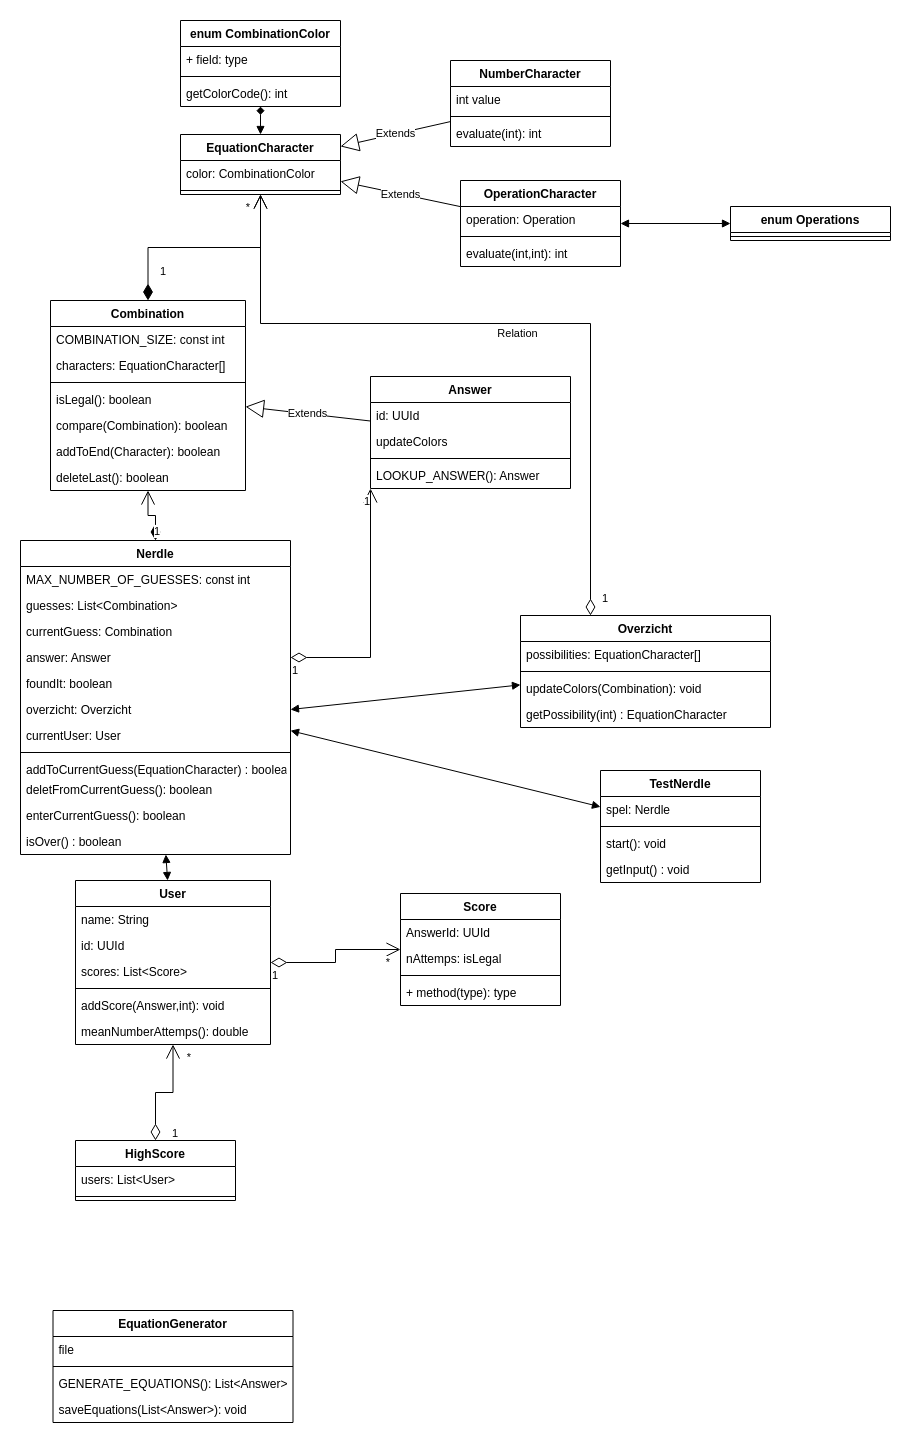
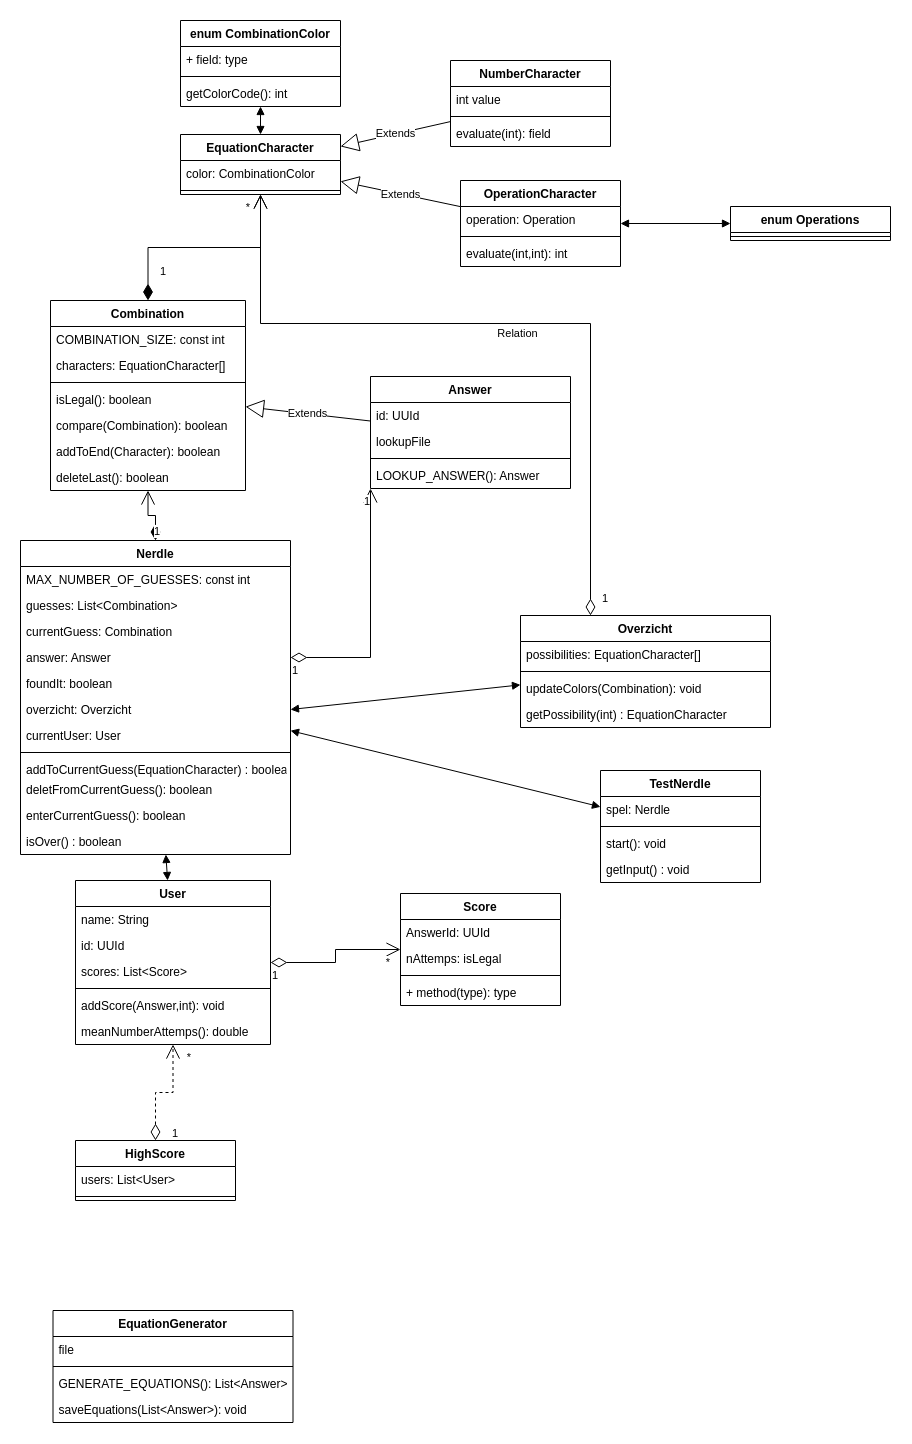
edge "getColorCode(): int" -- "EquationCharacter": arrowhead diamond -> block
node "evaluate(int): int": label "evaluate(int): int" -> "evaluate(int): field"
node "updateColors": label "updateColors" -> "lookupFile"
edge "User" -- "HighScore": style solid -> dashed
